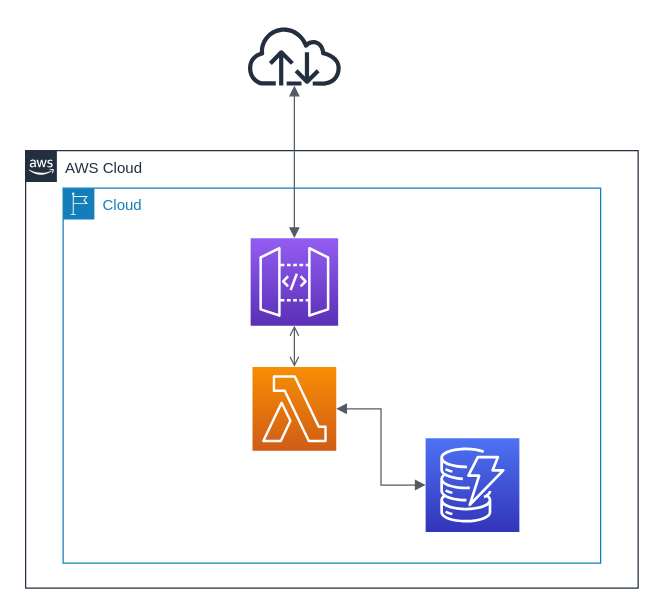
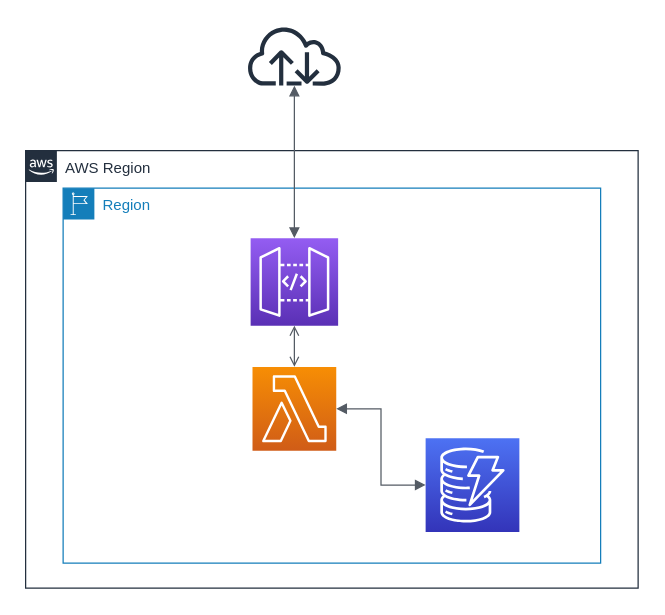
node "AWS Cloud": label "AWS Cloud" -> "AWS Region"
node "Cloud": label "Cloud" -> "Region"
